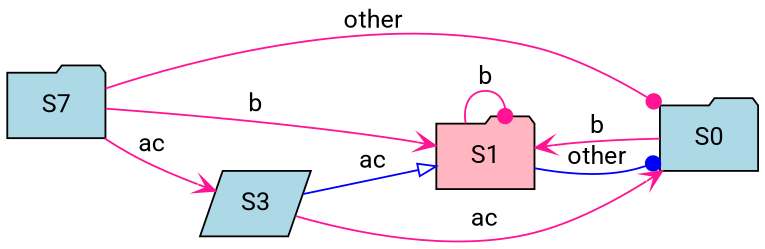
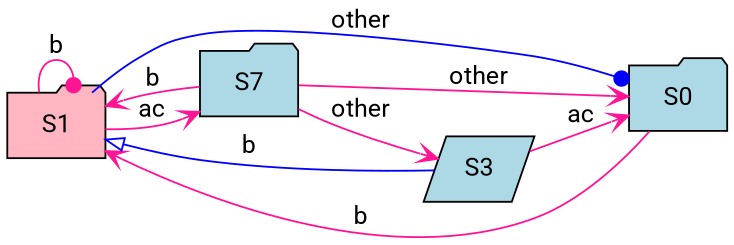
edge "S7" -> "S0": arrowhead dot -> vee
edge "S1" -> "S7": added, label "ac"
edge "S7" -> "S3": label "ac" -> "other"
edge "S3" -> "S1": label "ac" -> "b"
